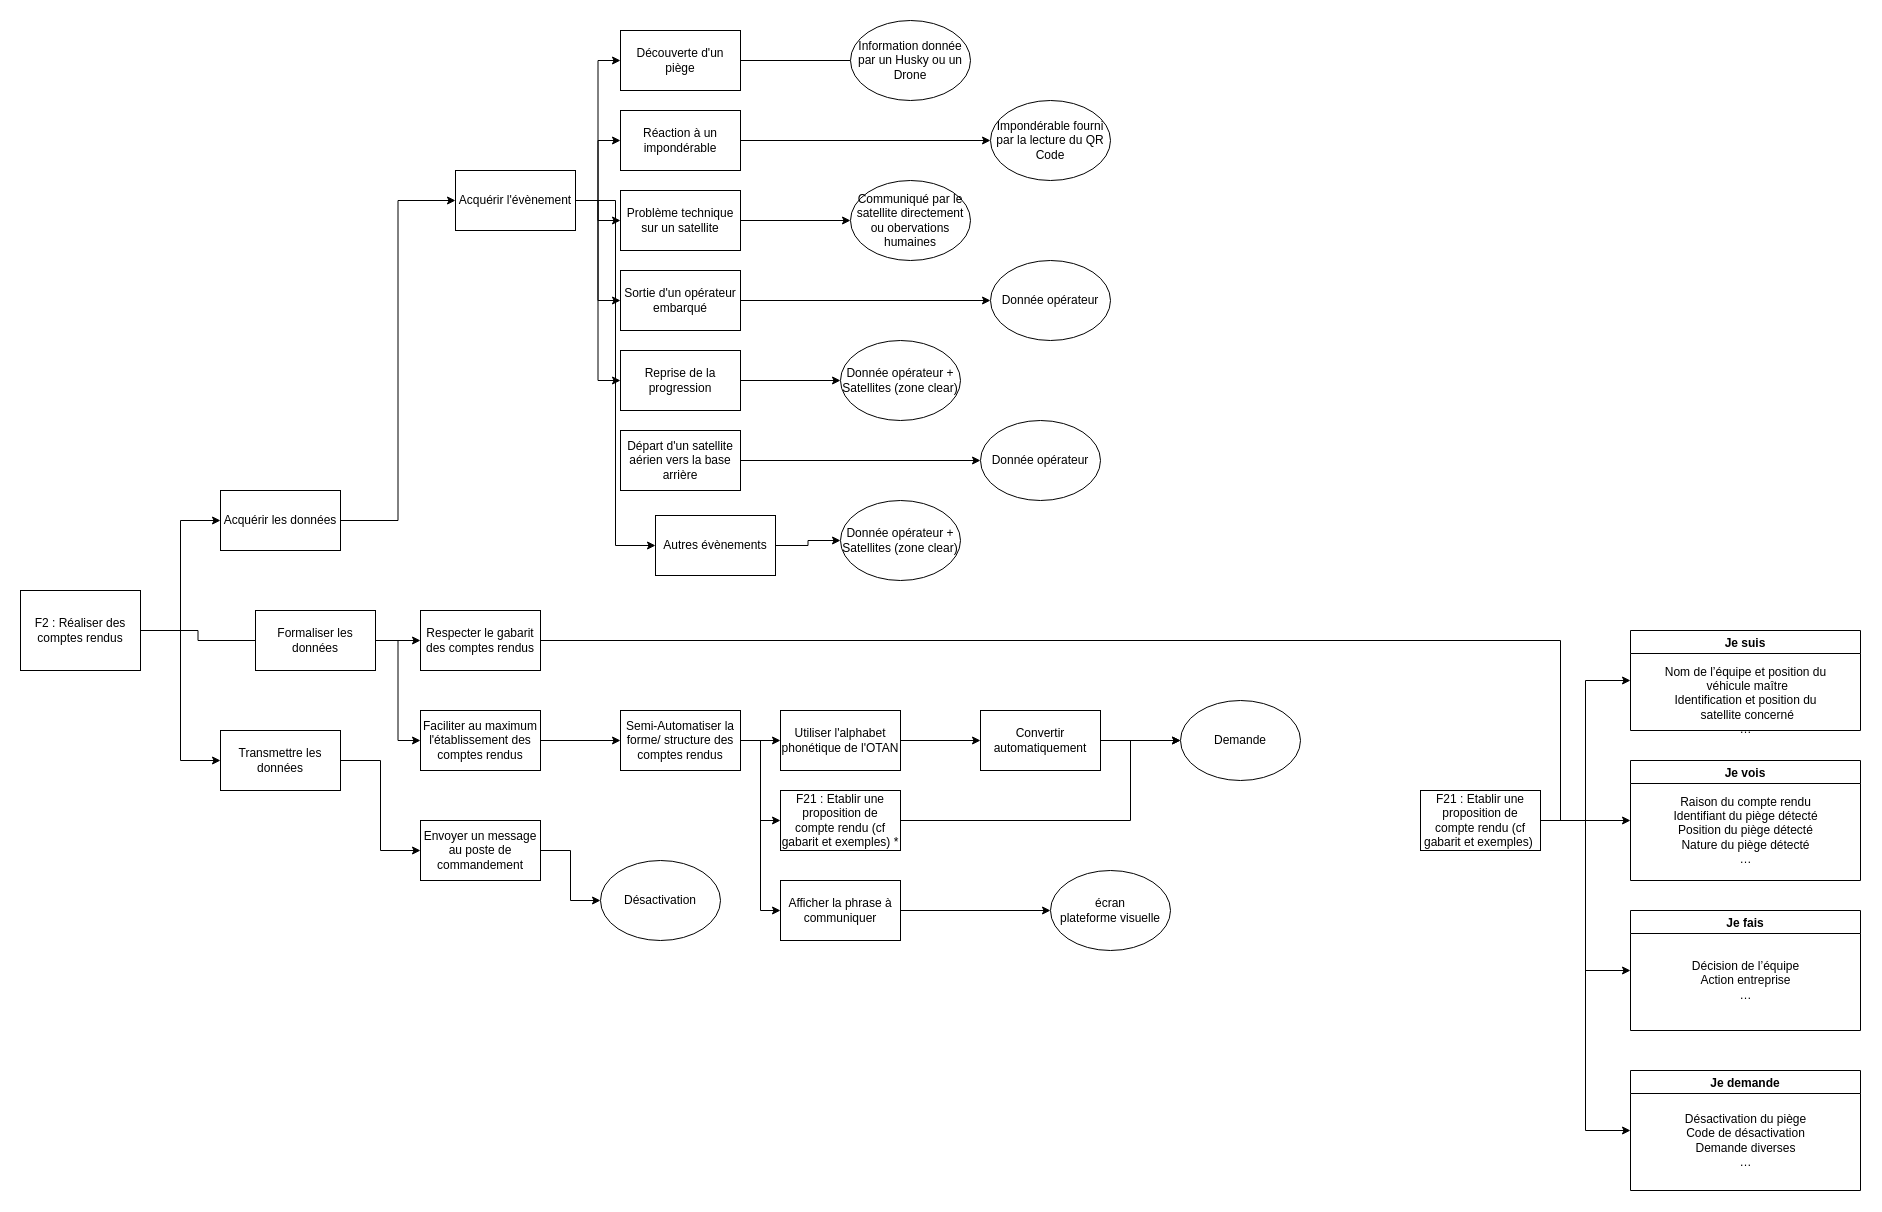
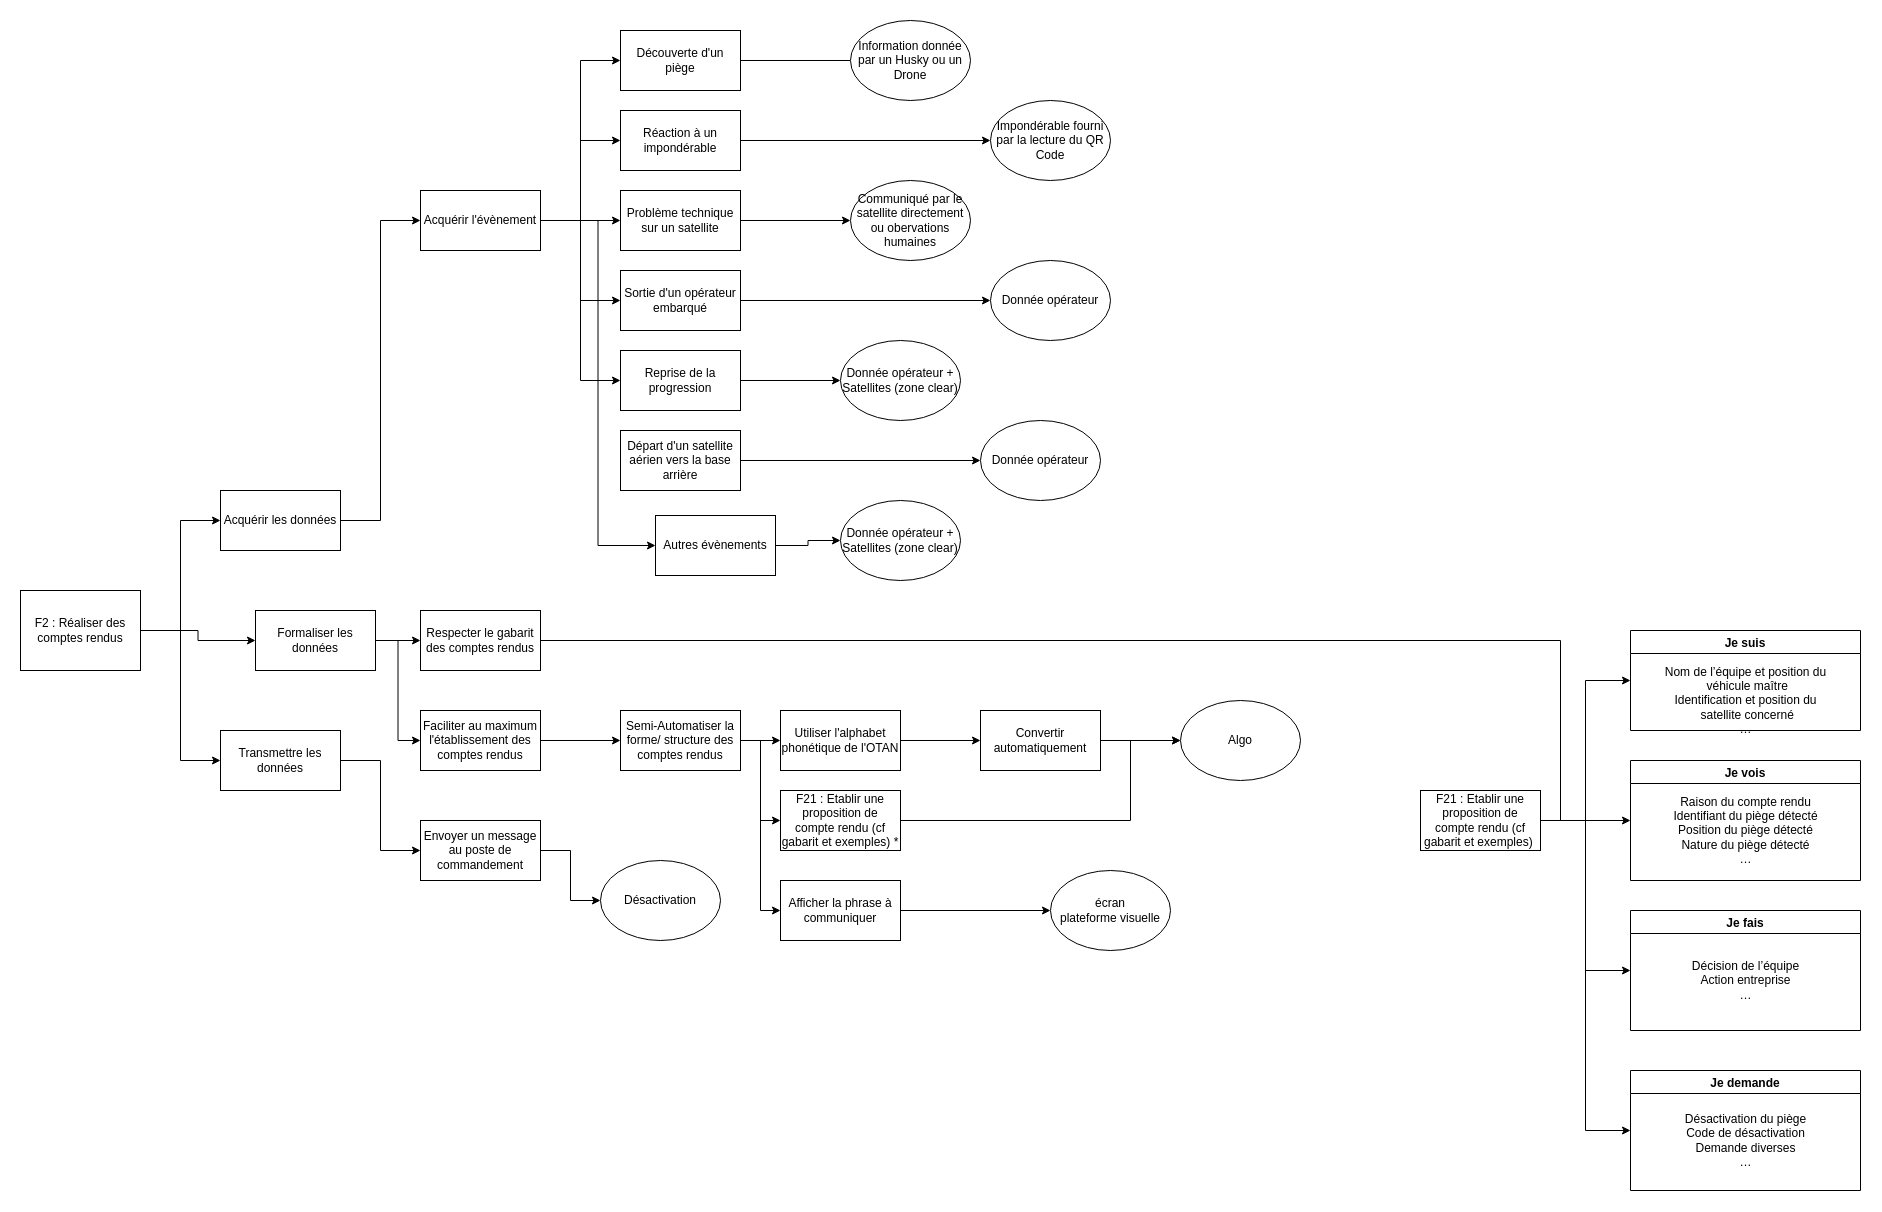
node "Acquérir l'évènement": moved (516, 201) -> (481, 221)
edge "F2 : Réaliser des comptes rendus" -- "Formaliser les données": arrowhead none -> classic
node "Demande": label "Demande" -> "Algo"
